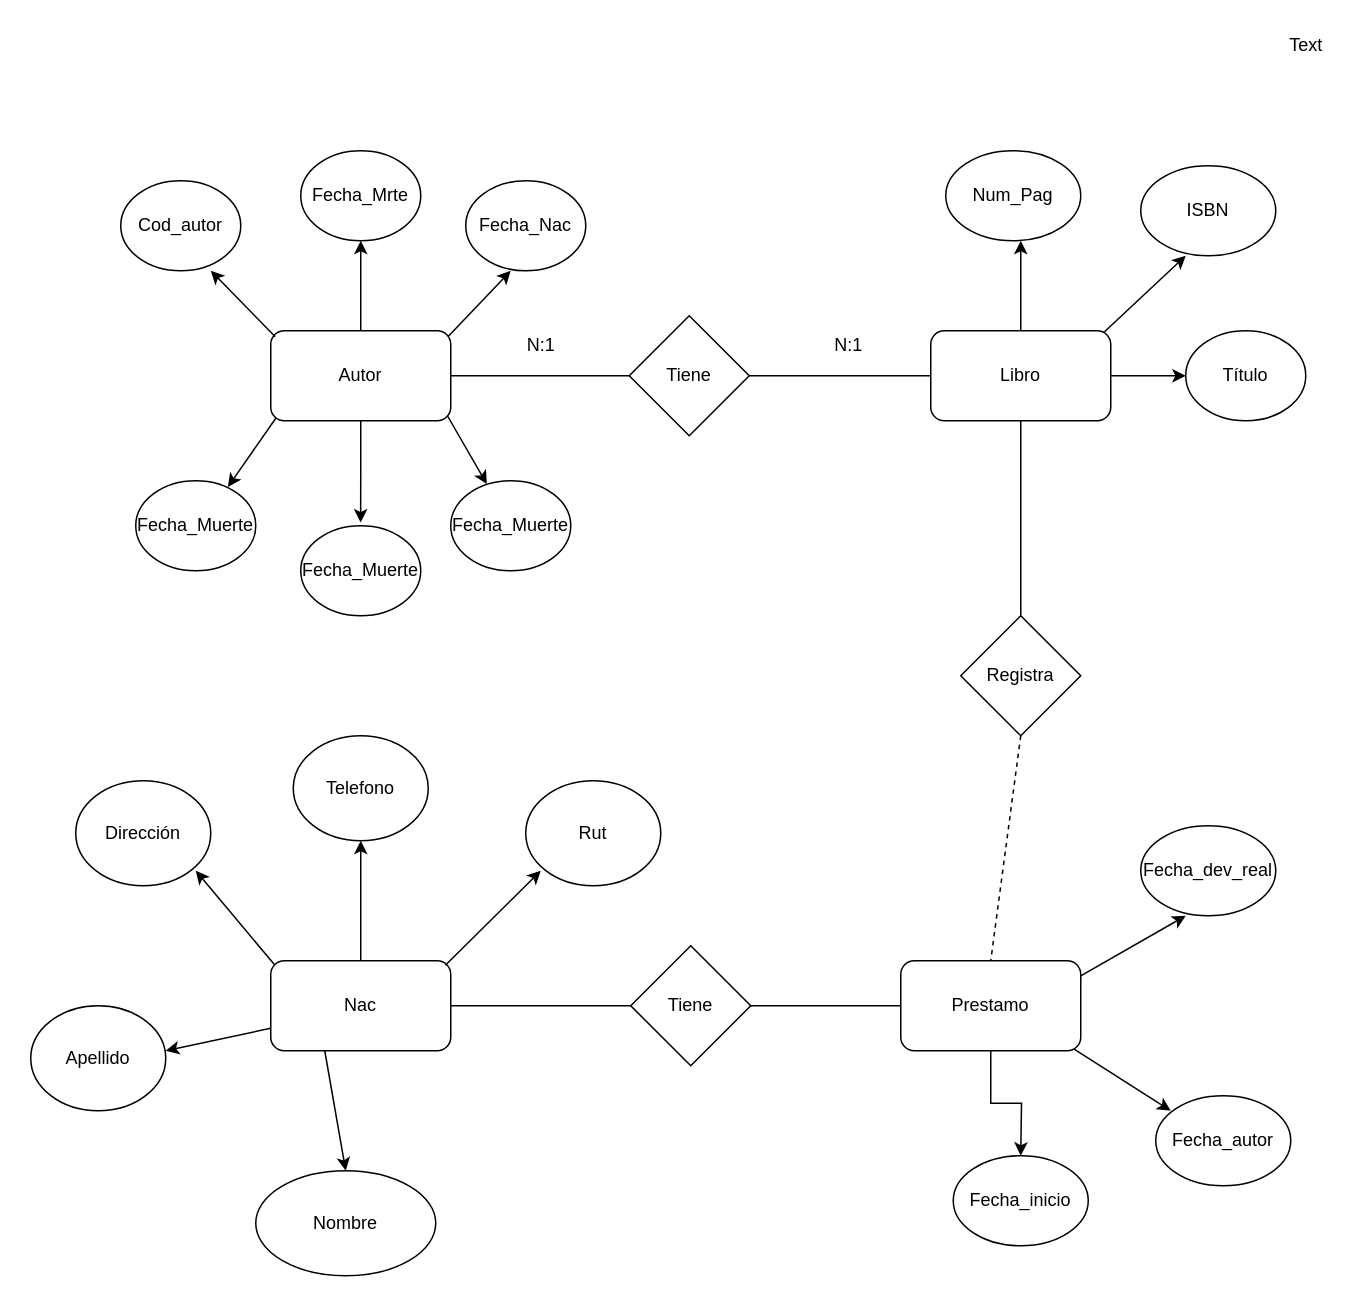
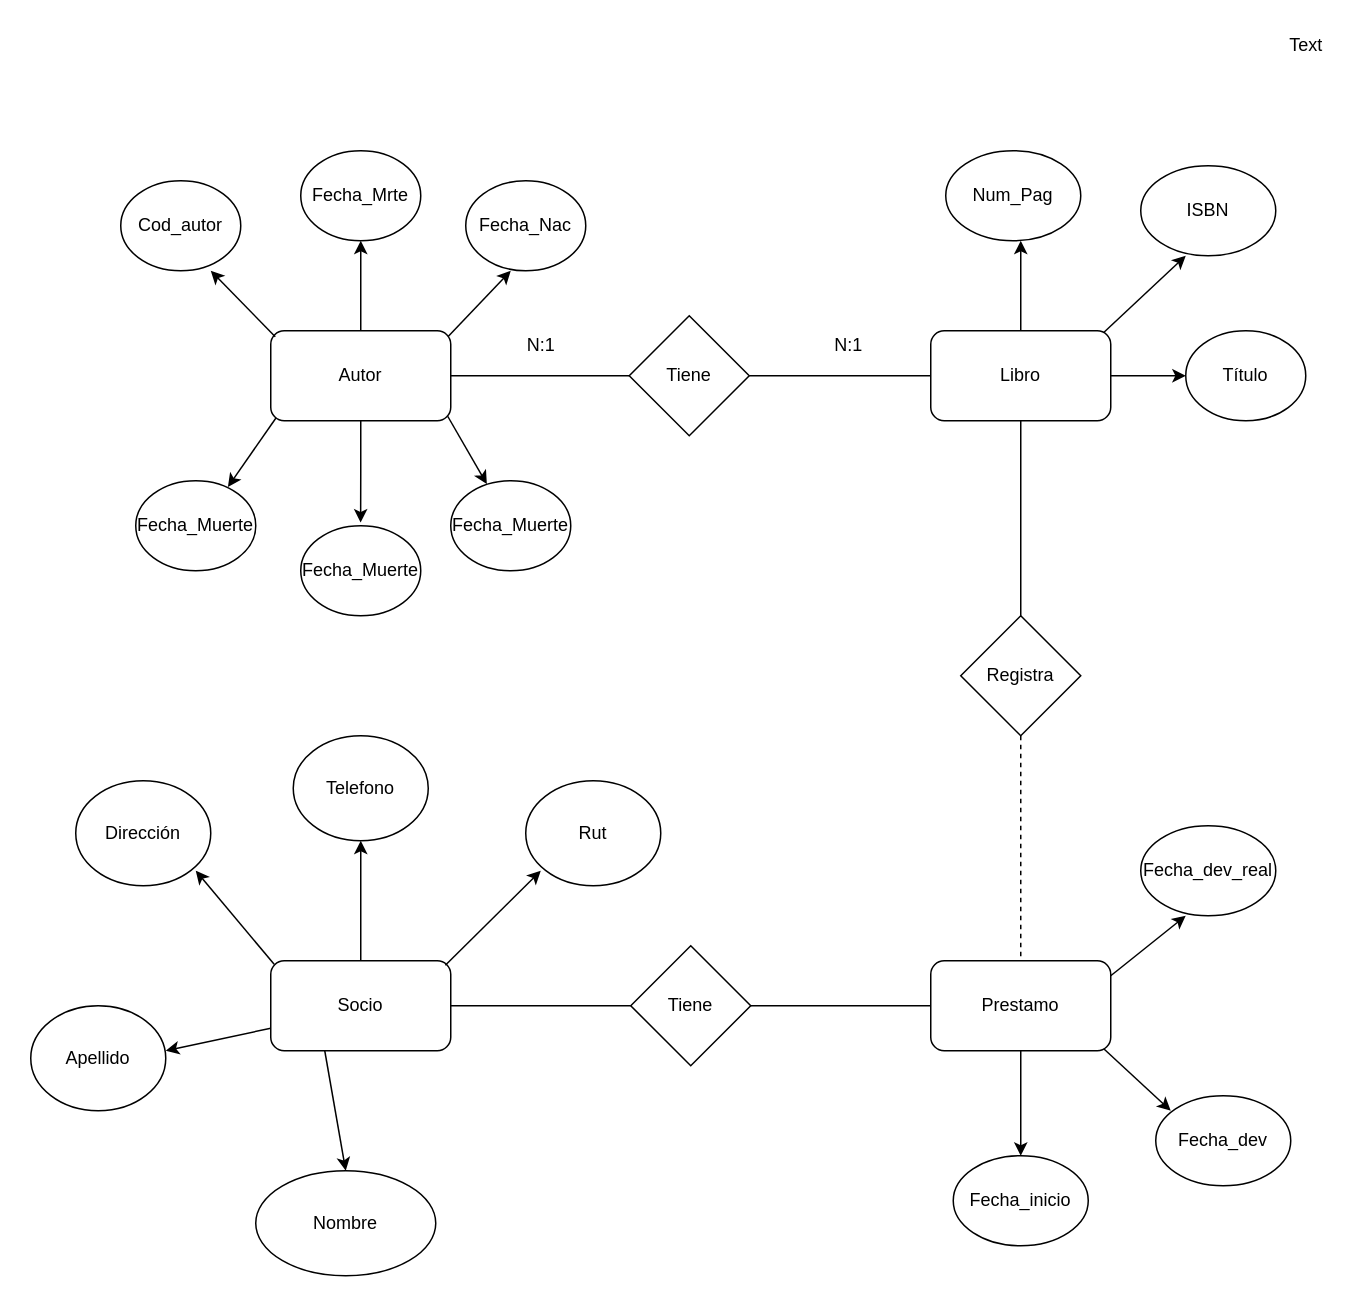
node "Nac": label "Nac" -> "Socio"
node "Prestamo": moved (991, 1006) -> (1021, 1006)
node "Fecha_autor": label "Fecha_autor" -> "Fecha_dev"
